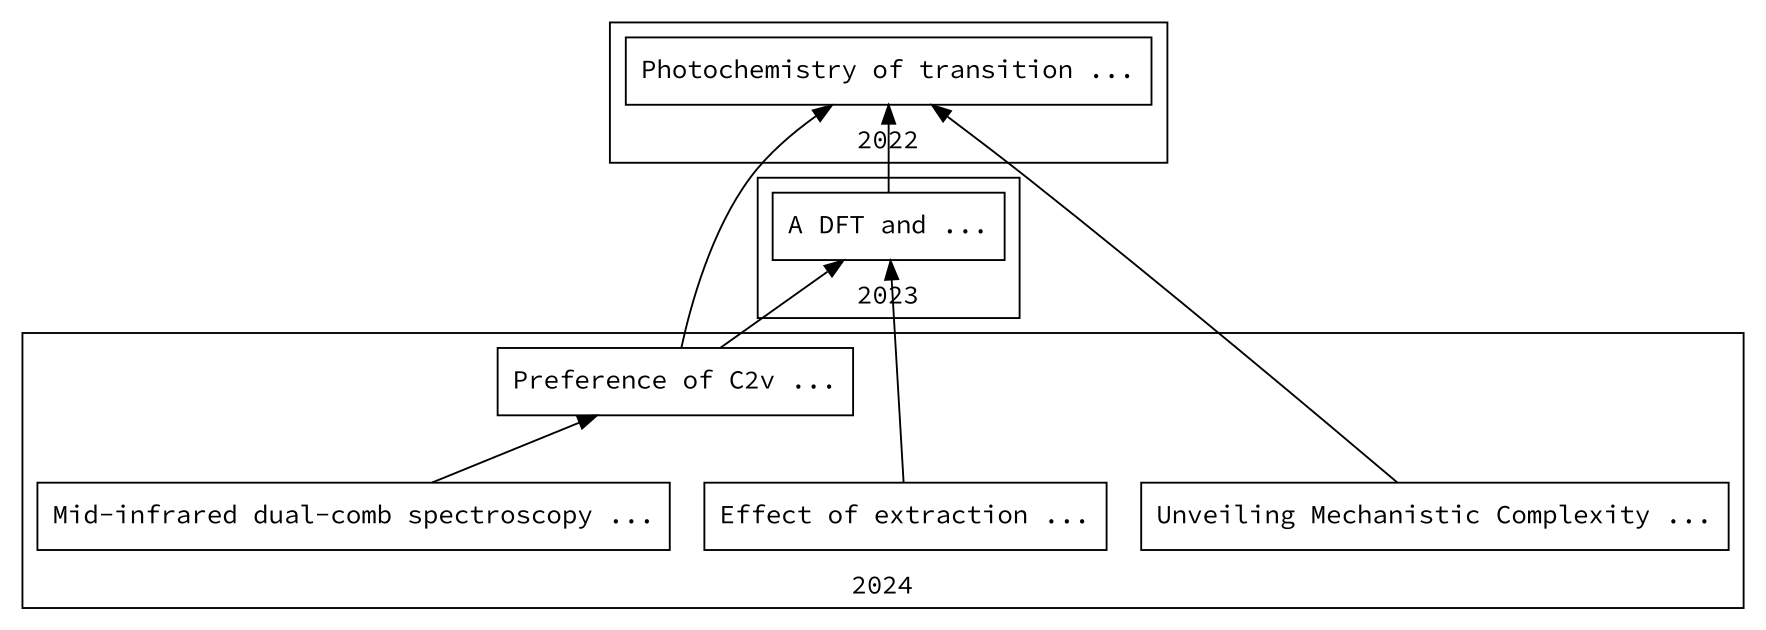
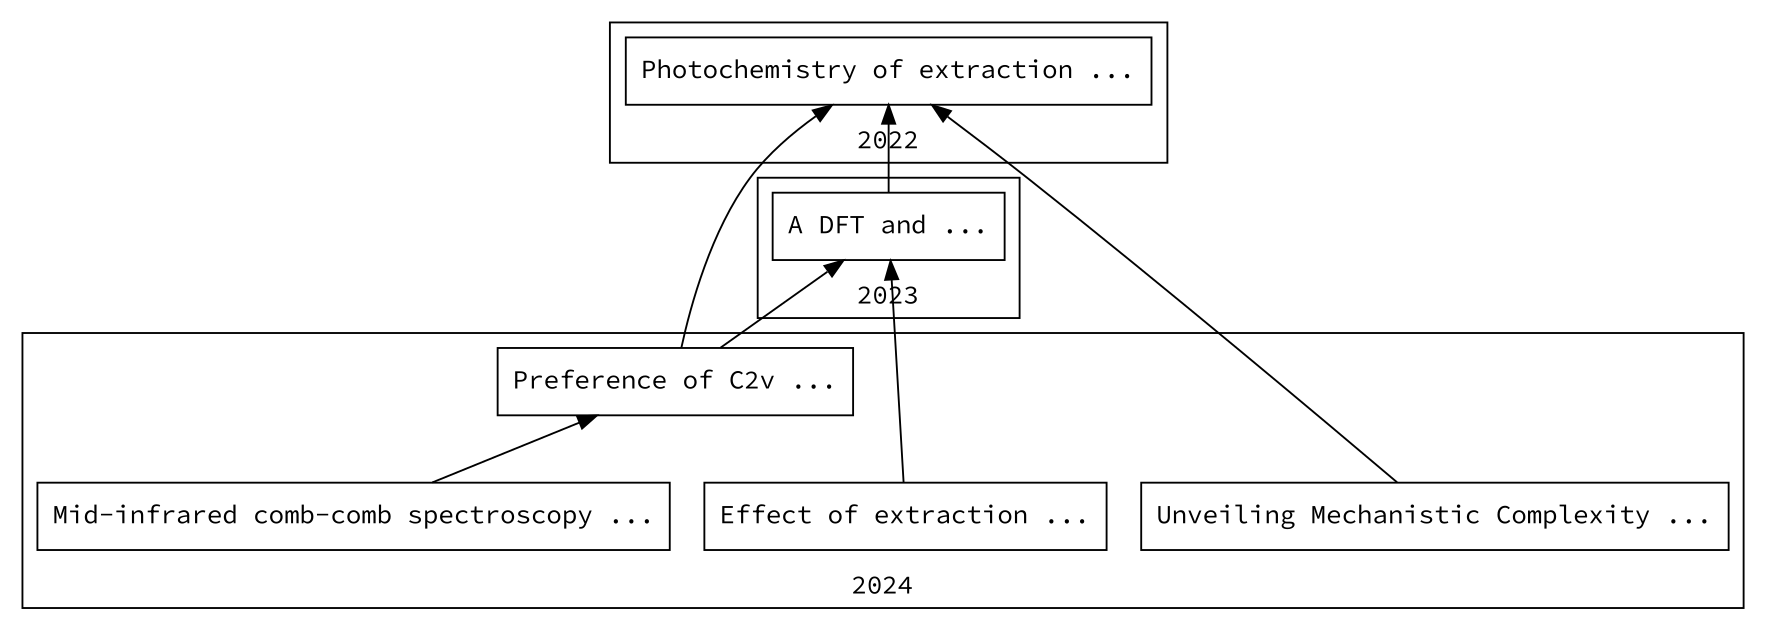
node "Photochemistry of transition ...": label "Photochemistry of transition ..." -> "Photochemistry of extraction ..."
node "Mid-infrared dual-comb spectroscopy ...": label "Mid-infrared dual-comb spectroscopy ..." -> "Mid-infrared comb-comb spectroscopy ..."
